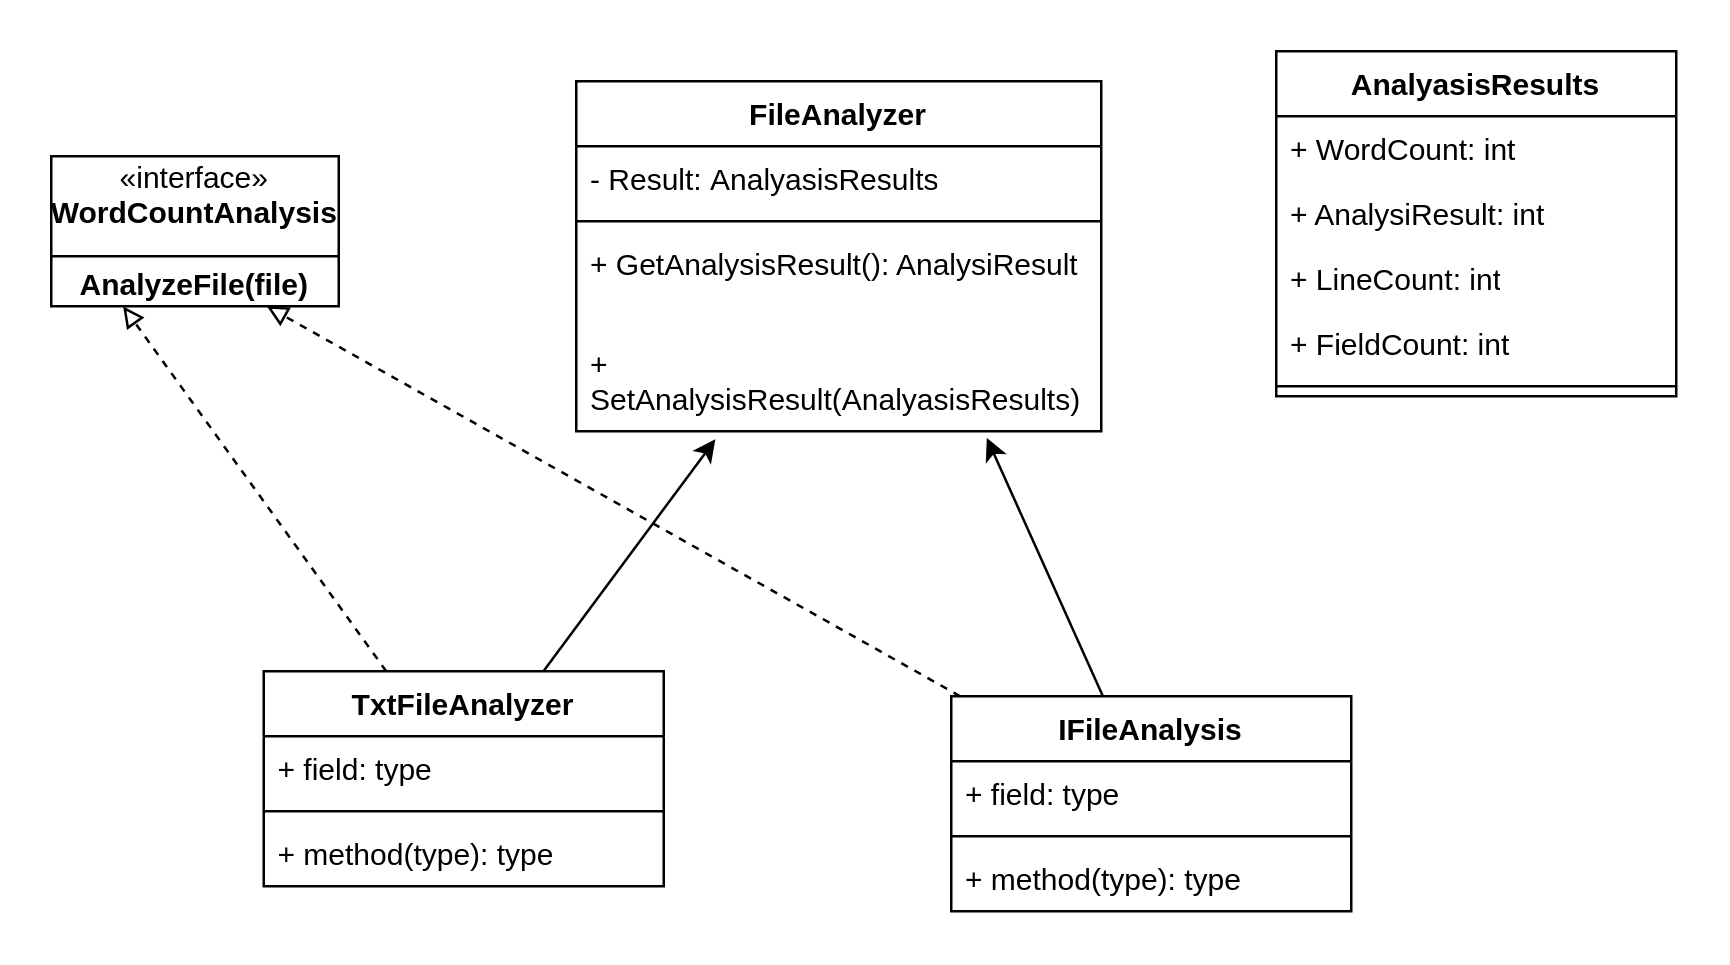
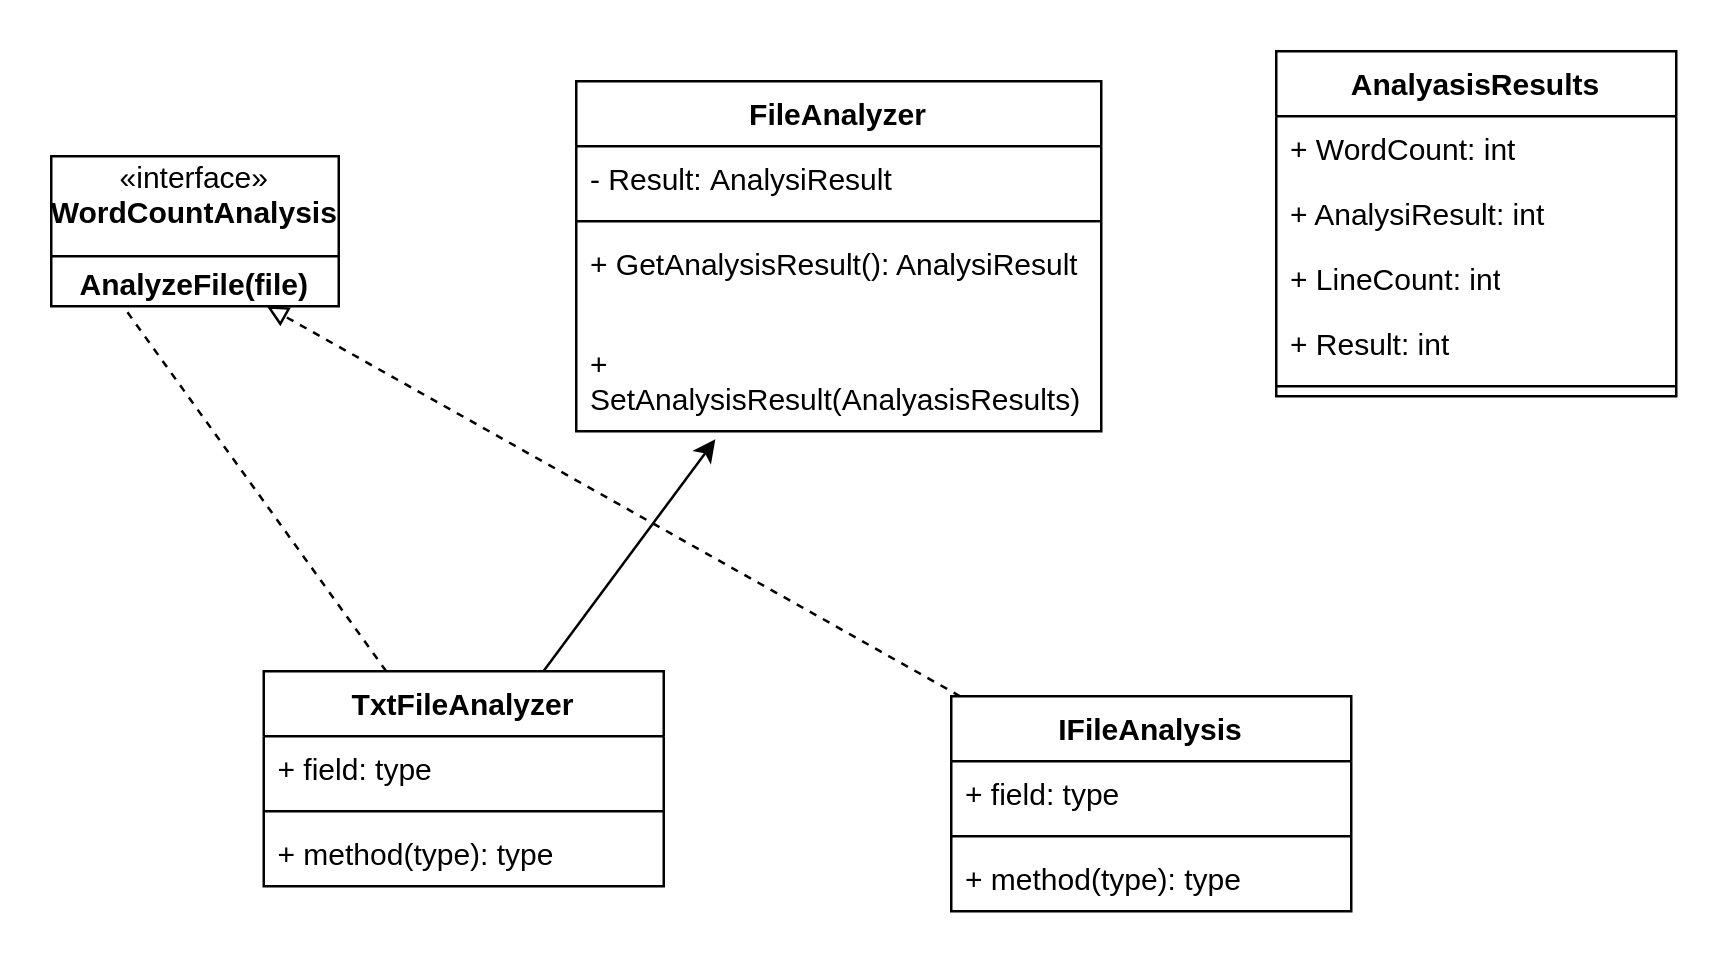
node "- Result: AnalyasisResults": label "- Result: AnalyasisResults" -> "- Result: AnalysiResult"
edge "TxtFileAnalyzer" -> "«interface» WordCountAnalysis AnalyzeFile(file)": arrowhead block -> none
node "+ FieldCount: int": label "+ FieldCount: int" -> "+ Result: int"
edge "IFileAnalysis" -> "+ SetAnalysisResult(AnalyasisResults)": removed
